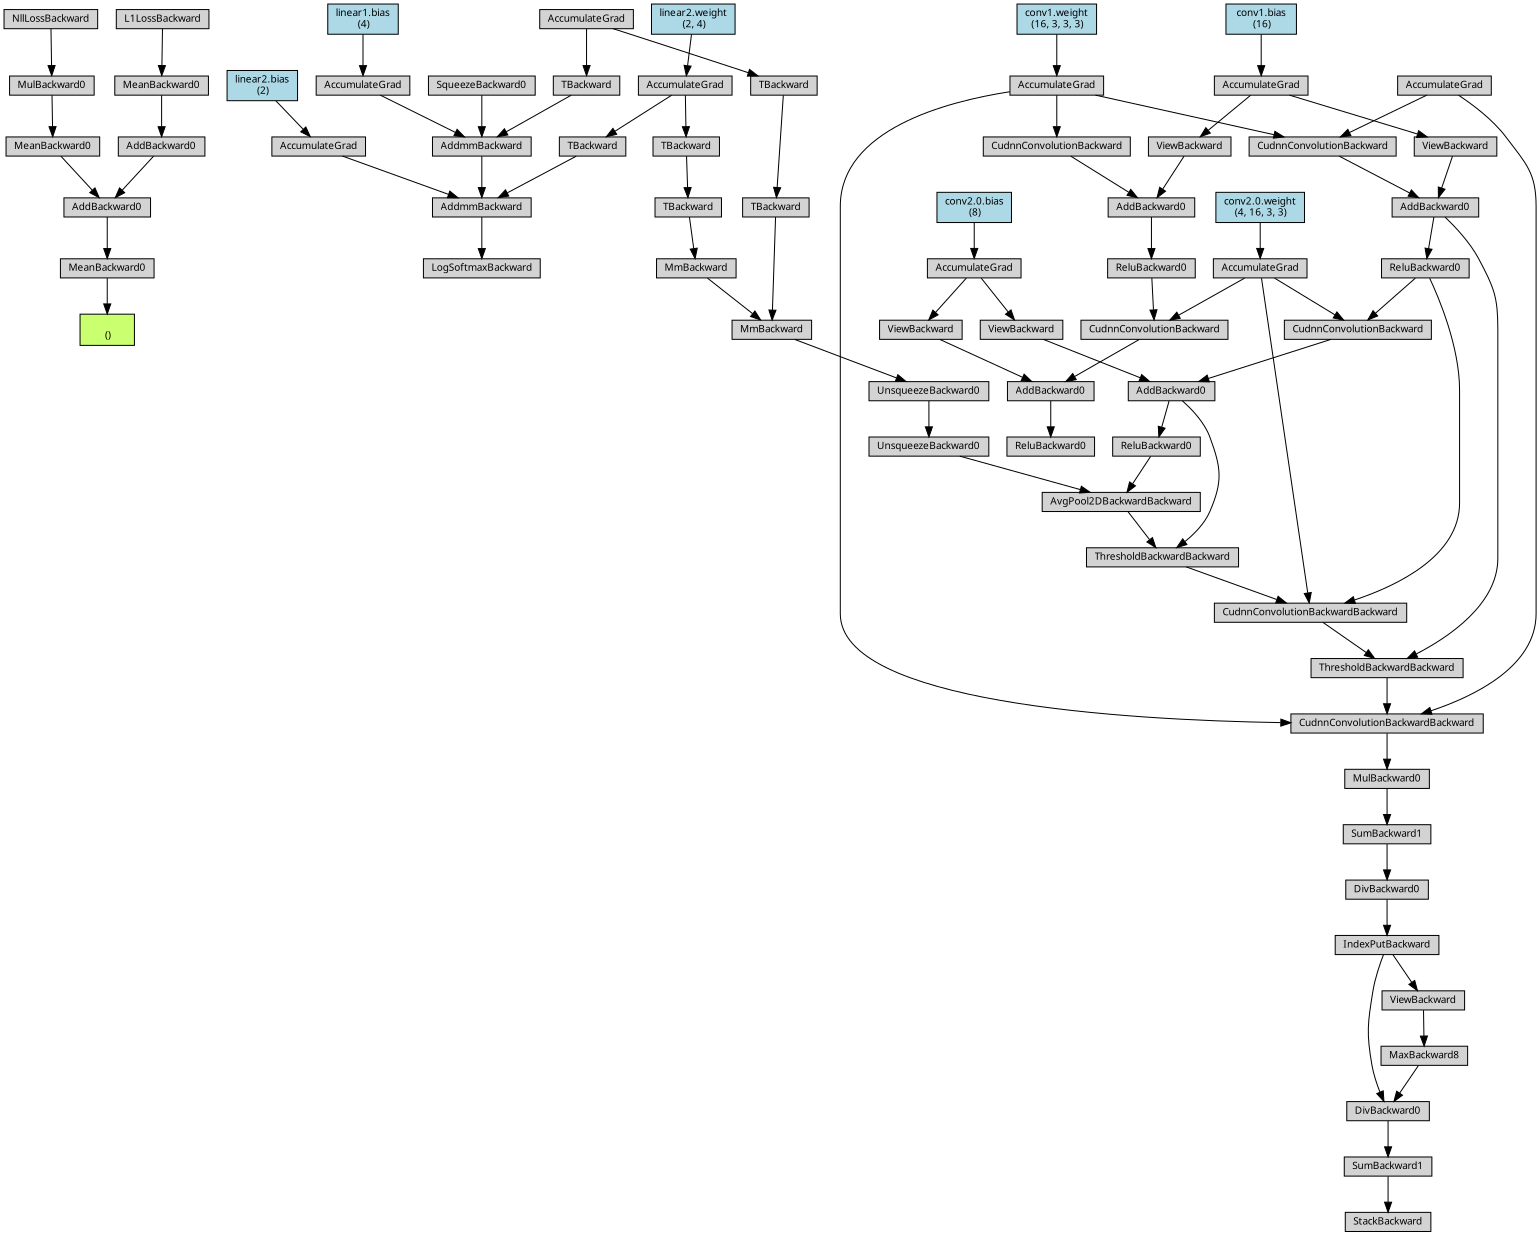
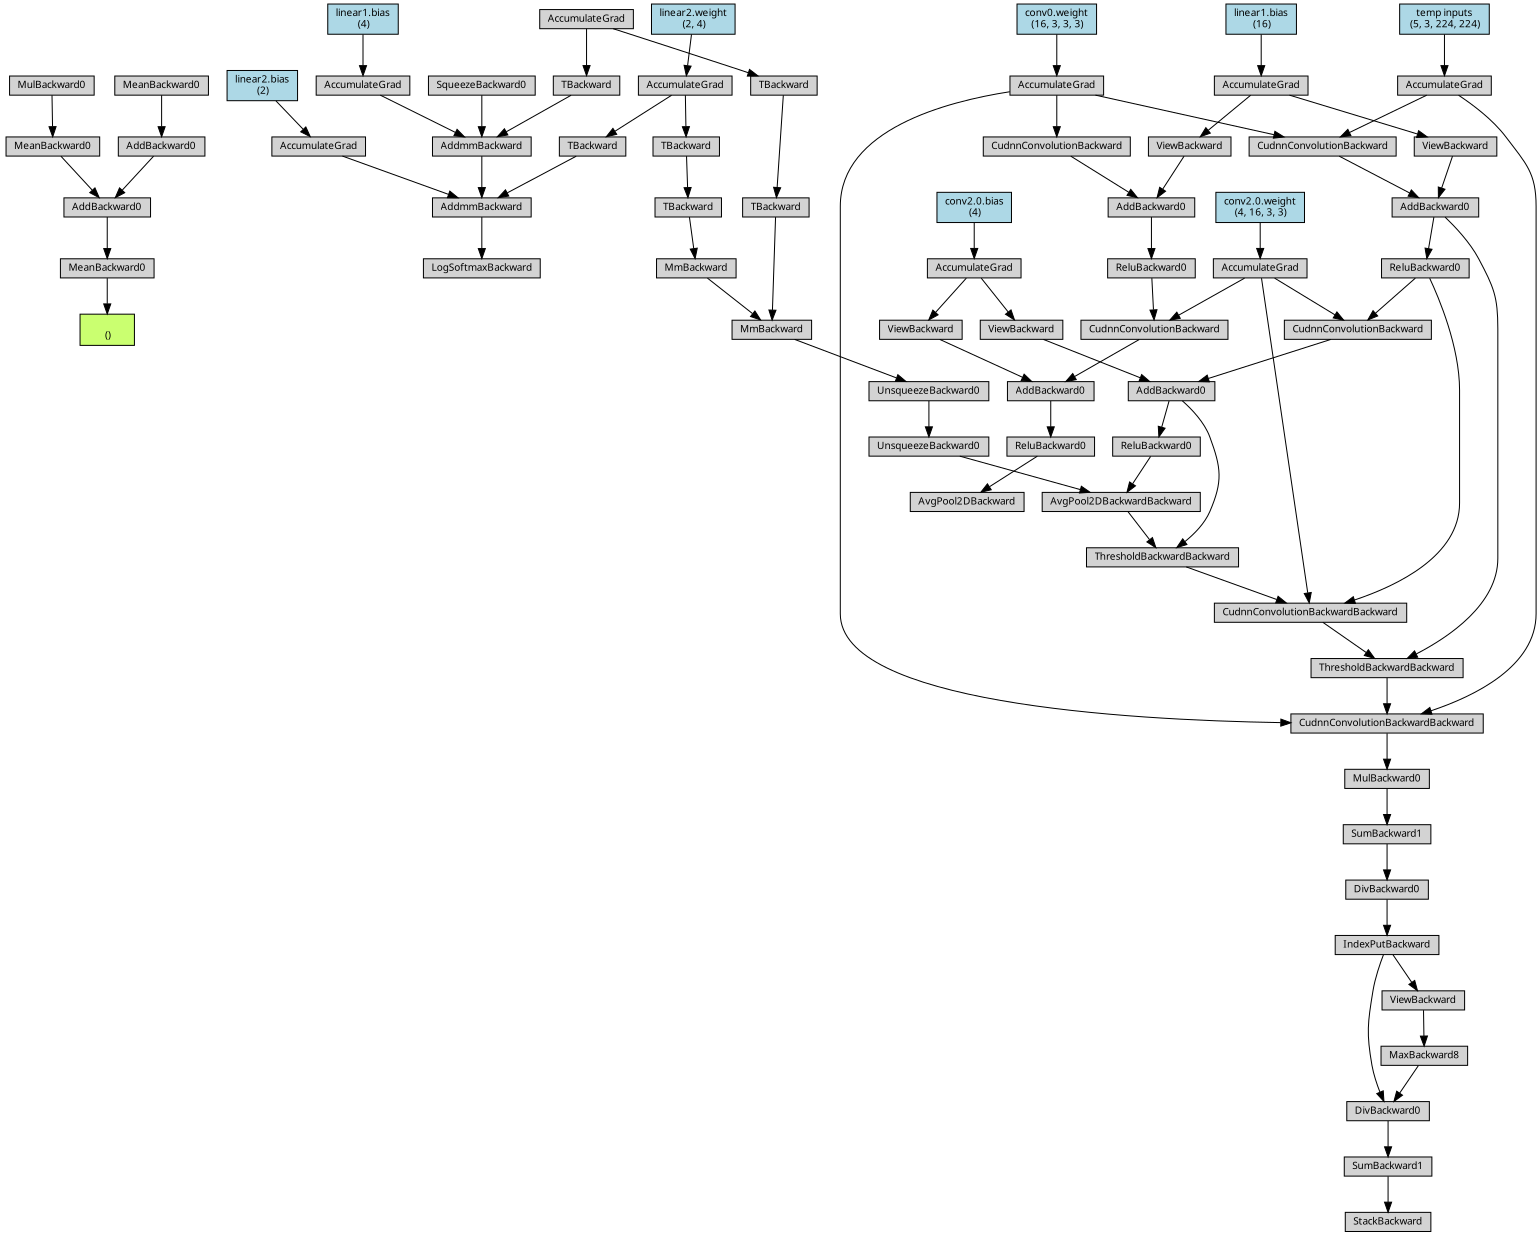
node "NllLossBackward": removed
node "L1LossBackward": removed
node "conv1.weight (16, 3, 3, 3)": label "conv1.weight (16, 3, 3, 3)" -> "conv0.weight (16, 3, 3, 3)"
node "conv1.bias (16)": label "conv1.bias (16)" -> "linear1.bias (16)"
node "temp inputs (5, 3, 224, 224)": added
node "conv2.0.bias (8)": label "conv2.0.bias (8)" -> "conv2.0.bias (4)"
node "AvgPool2DBackward": added
